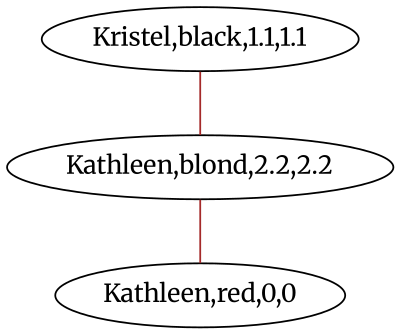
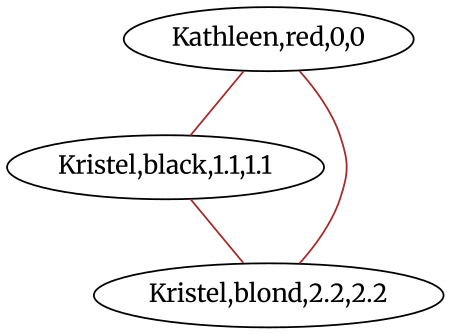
edge "Kathleen,red,0,0" -- "Kristel,black,1.1,1.1": added
node "Kathleen,blond,2.2,2.2": label "Kathleen,blond,2.2,2.2" -> "Kristel,blond,2.2,2.2"
